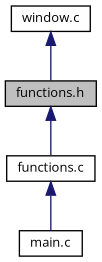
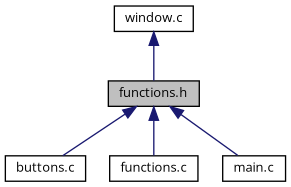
node "buttons.c": added
edge "main.c" -> "functions.c": now "main.c" -> "functions.h"
